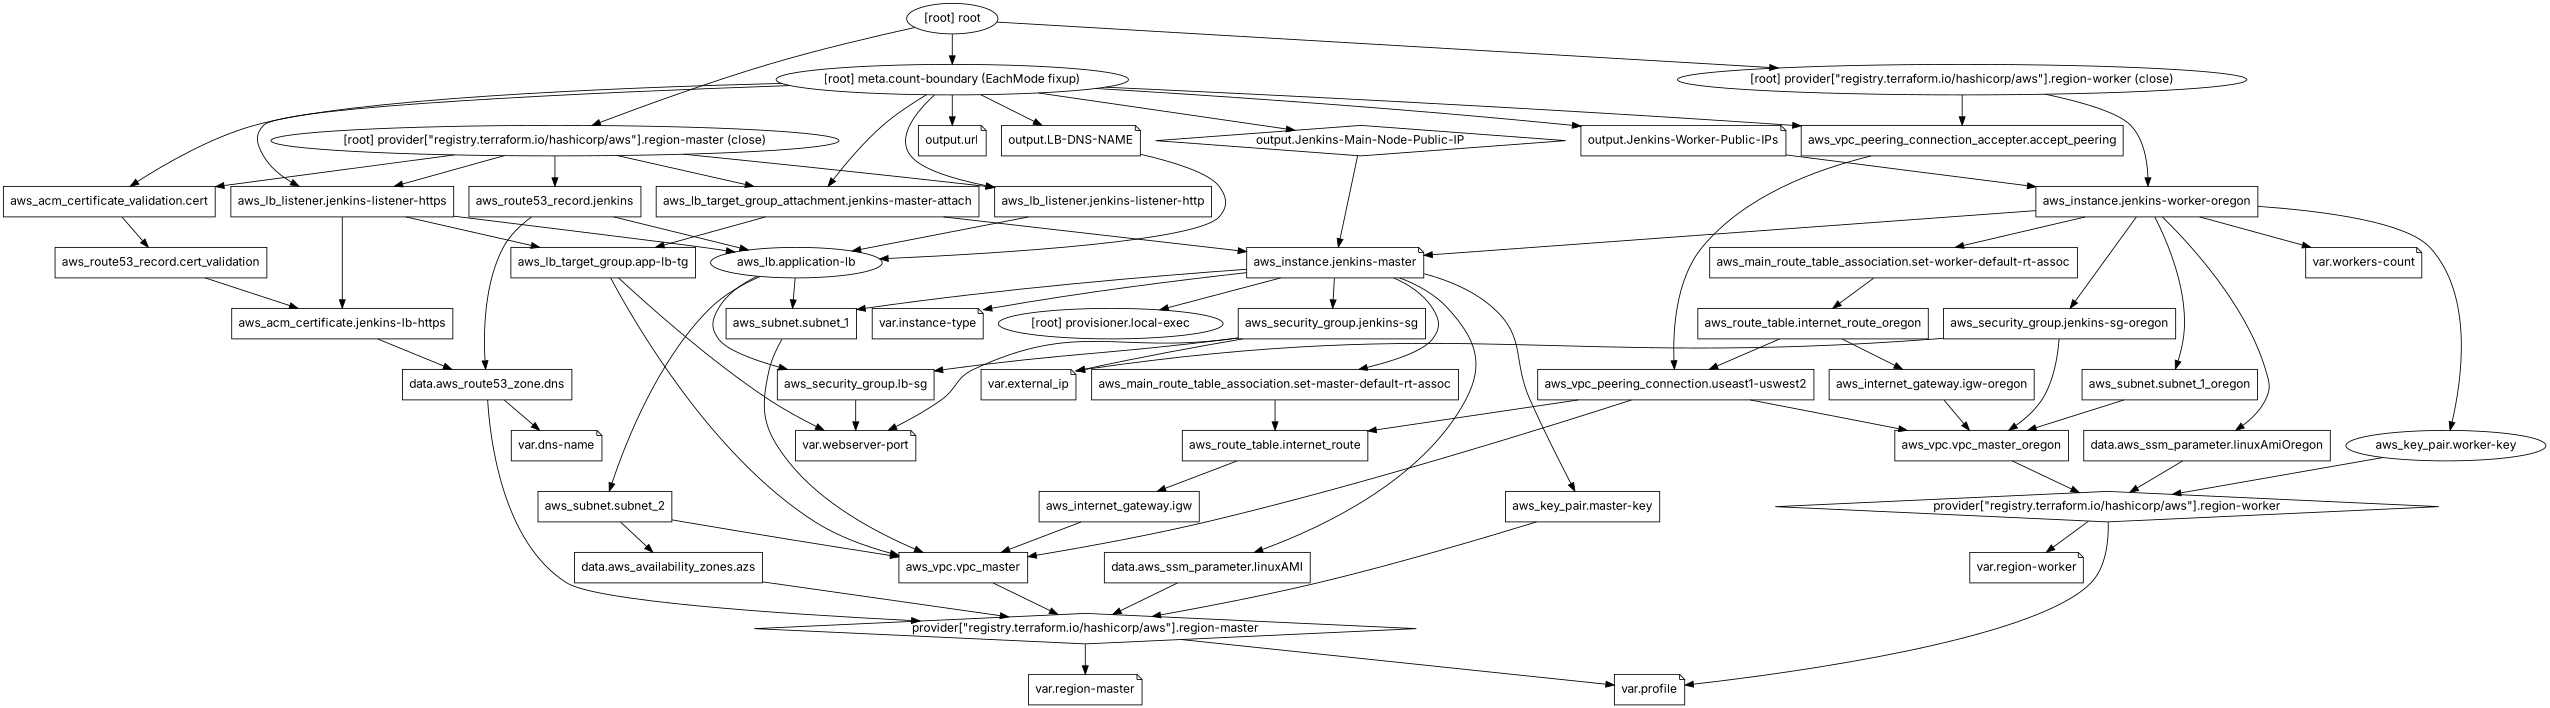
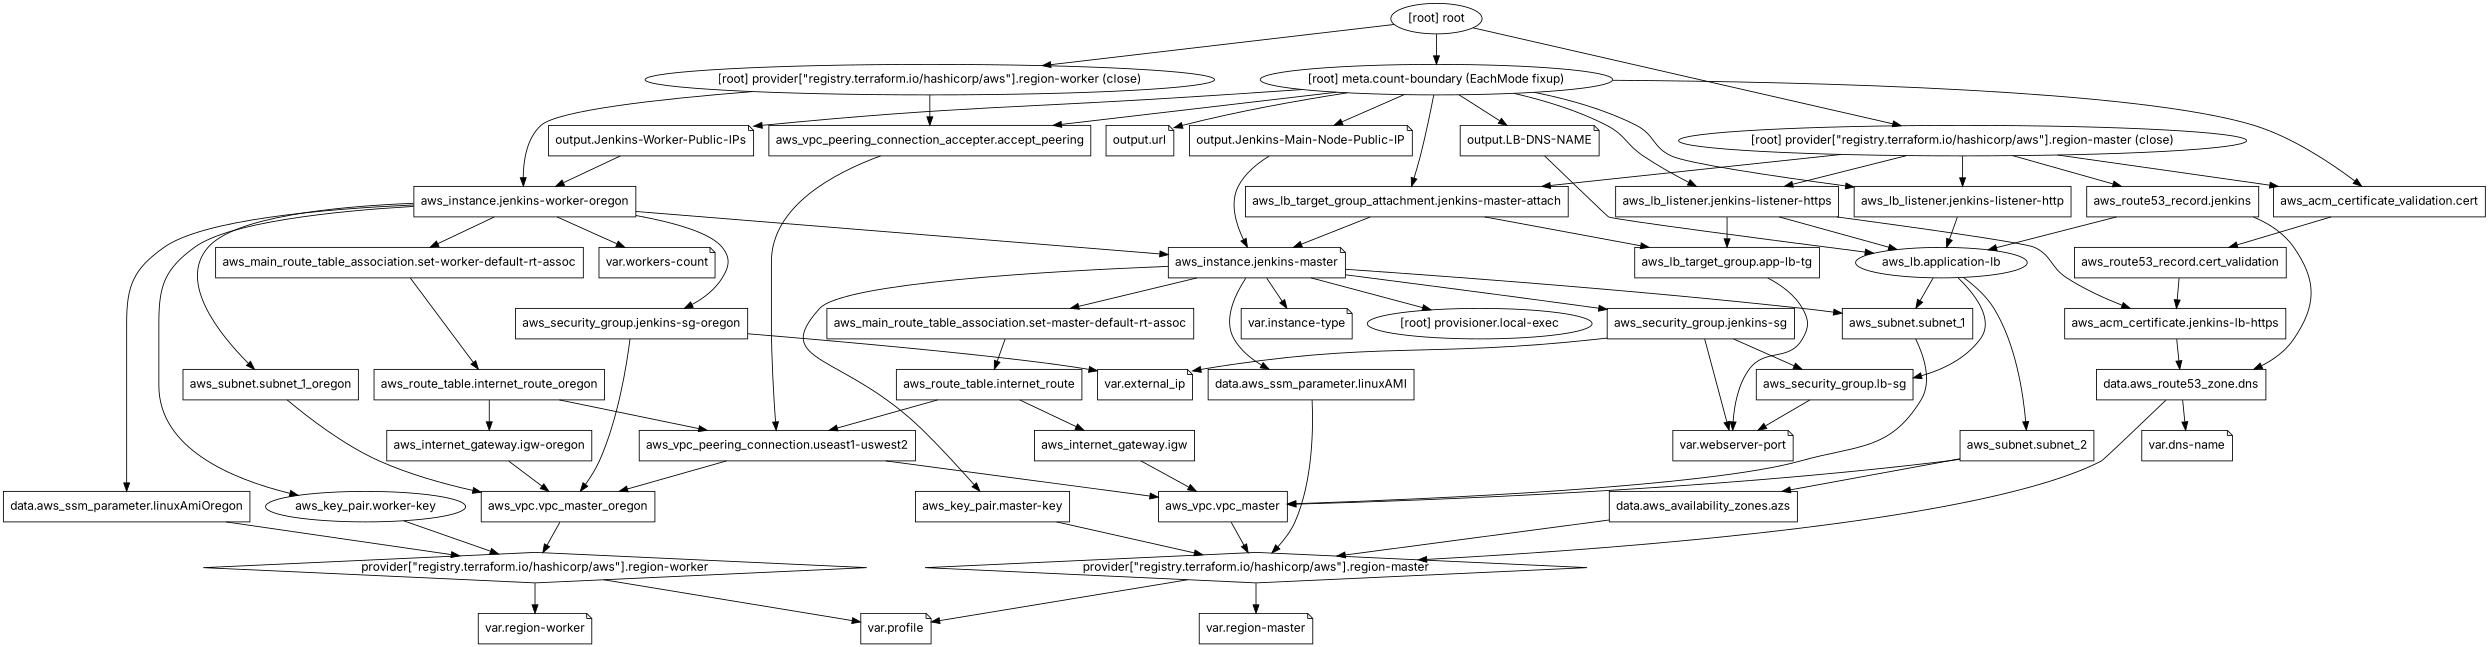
node "output.Jenkins-Main-Node-Public-IP": shape diamond -> note
edge "aws_vpc_peering_connection.useast1-uswest2" -> "aws_route_table.internet_route": reversed
edge "aws_lb_target_group.app-lb-tg" -> "aws_vpc.vpc_master": removed
